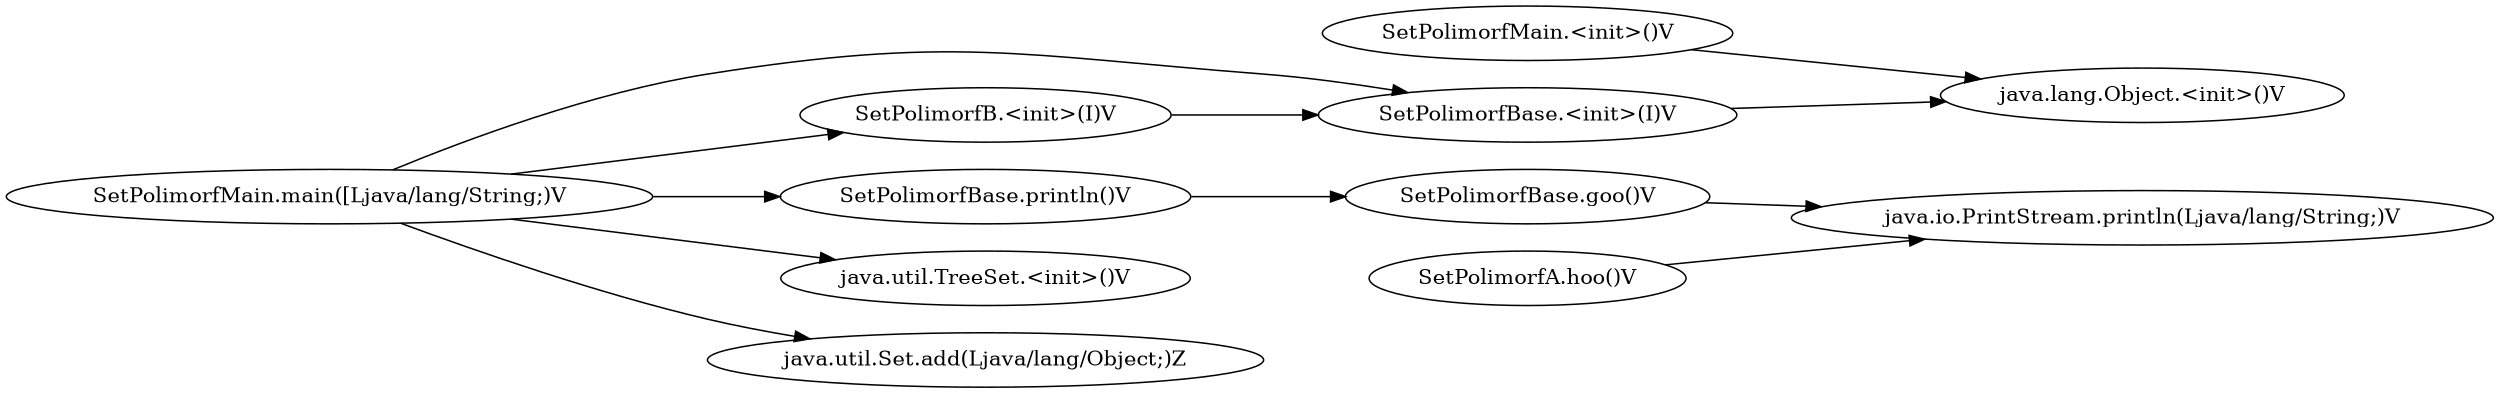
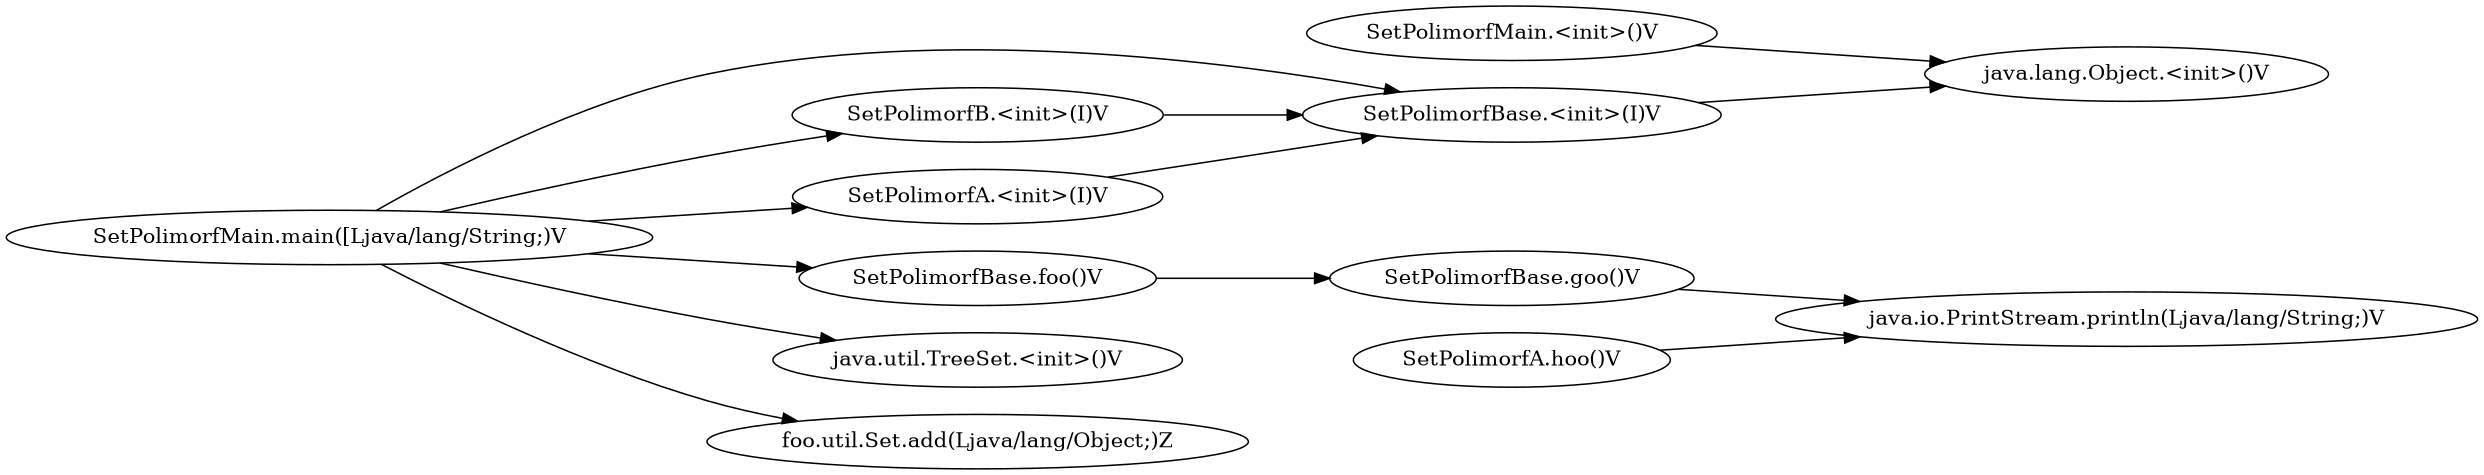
node "SetPolimorfA.<init>(I)V": added
node "SetPolimorfBase.println()V": label "SetPolimorfBase.println()V" -> "SetPolimorfBase.foo()V"
node "java.util.Set.add(Ljava/lang/Object;)Z": label "java.util.Set.add(Ljava/lang/Object;)Z" -> "foo.util.Set.add(Ljava/lang/Object;)Z"
